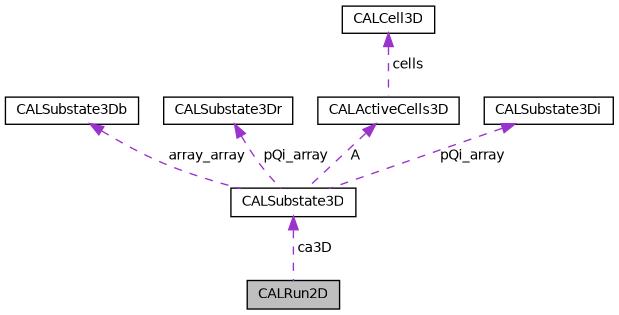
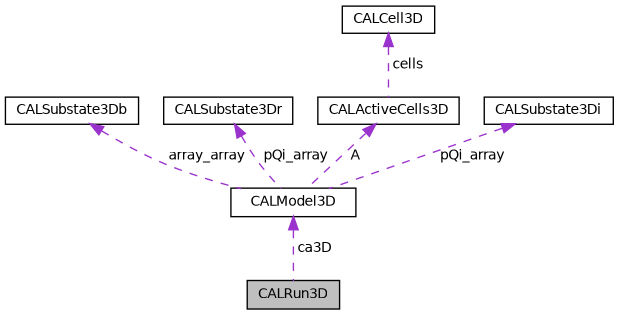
node "CALSubstate3D": label "CALSubstate3D" -> "CALModel3D"
node "CALRun2D": label "CALRun2D" -> "CALRun3D"
